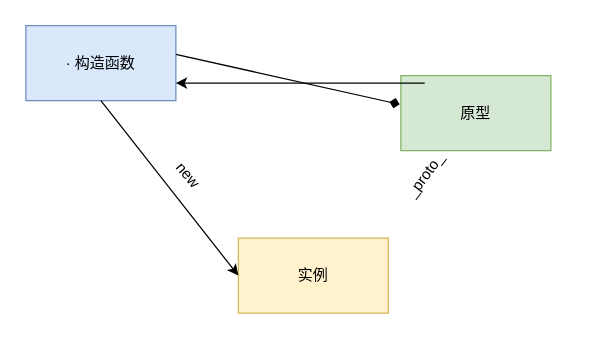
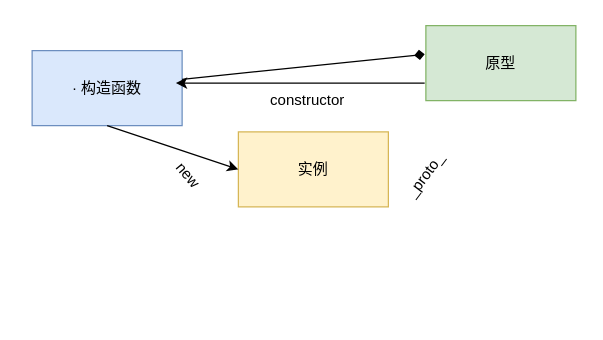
node "· 构造函数": moved (101, 63) -> (107, 88)
node "constructor": added
node "原型": moved (476, 113) -> (501, 63)
node "实例": moved (313, 276) -> (313, 169)
